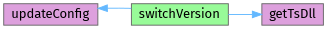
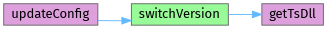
edge "switchVersion" -> "updateConfig": reversed
